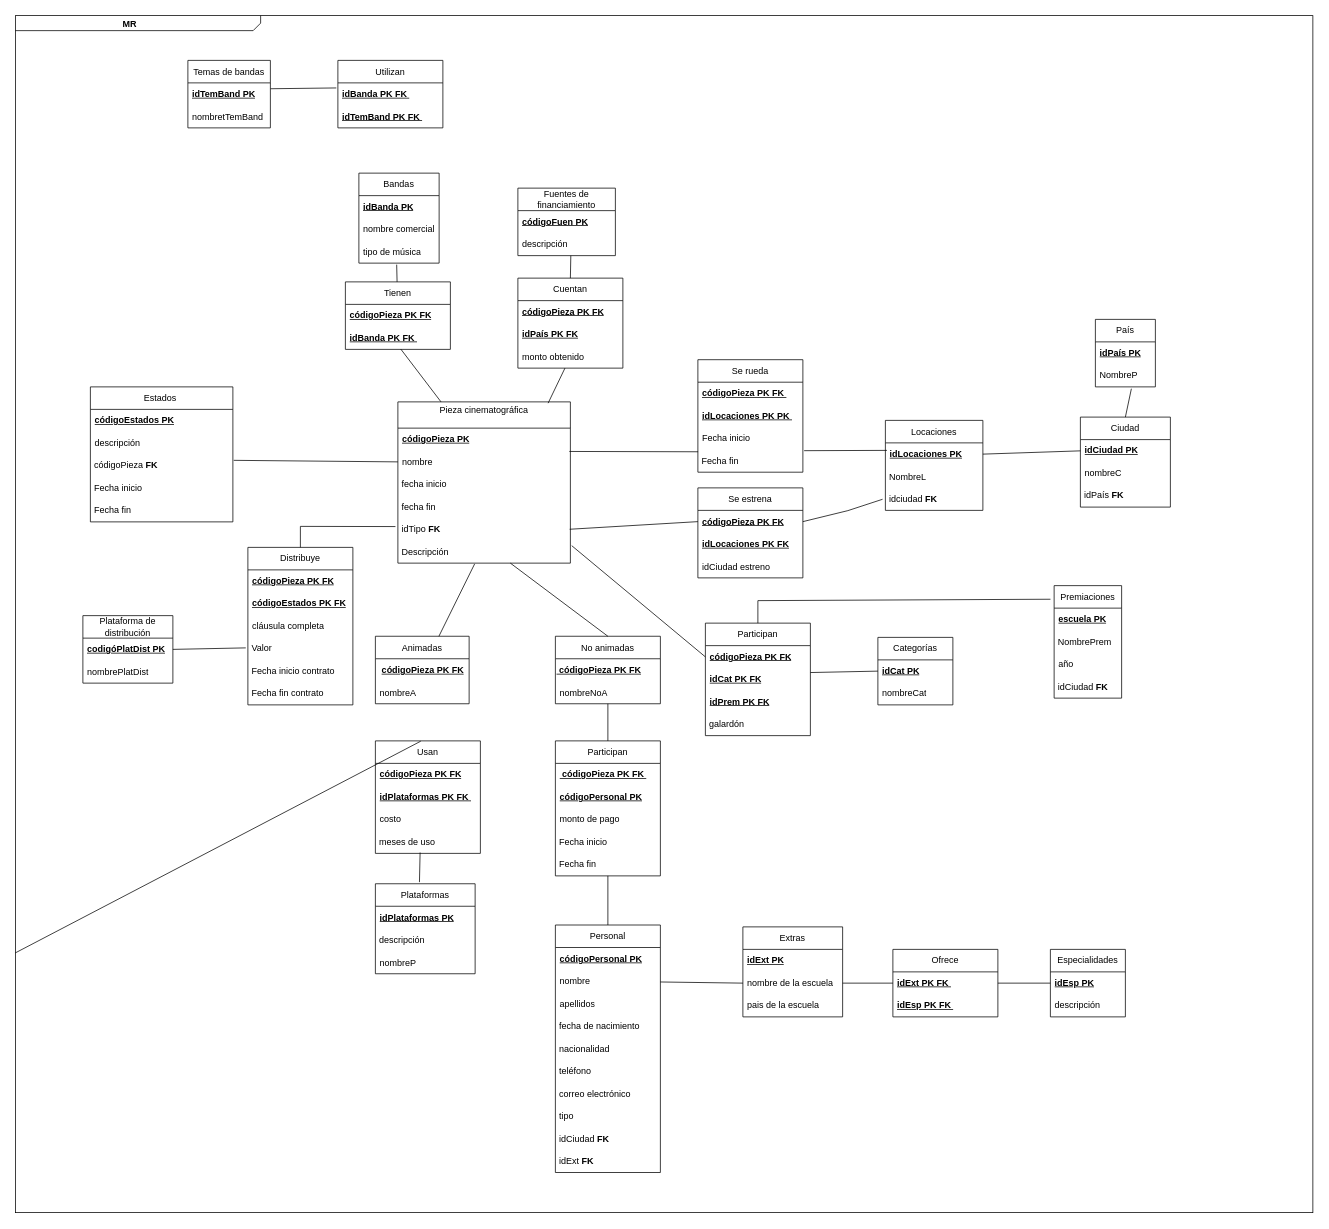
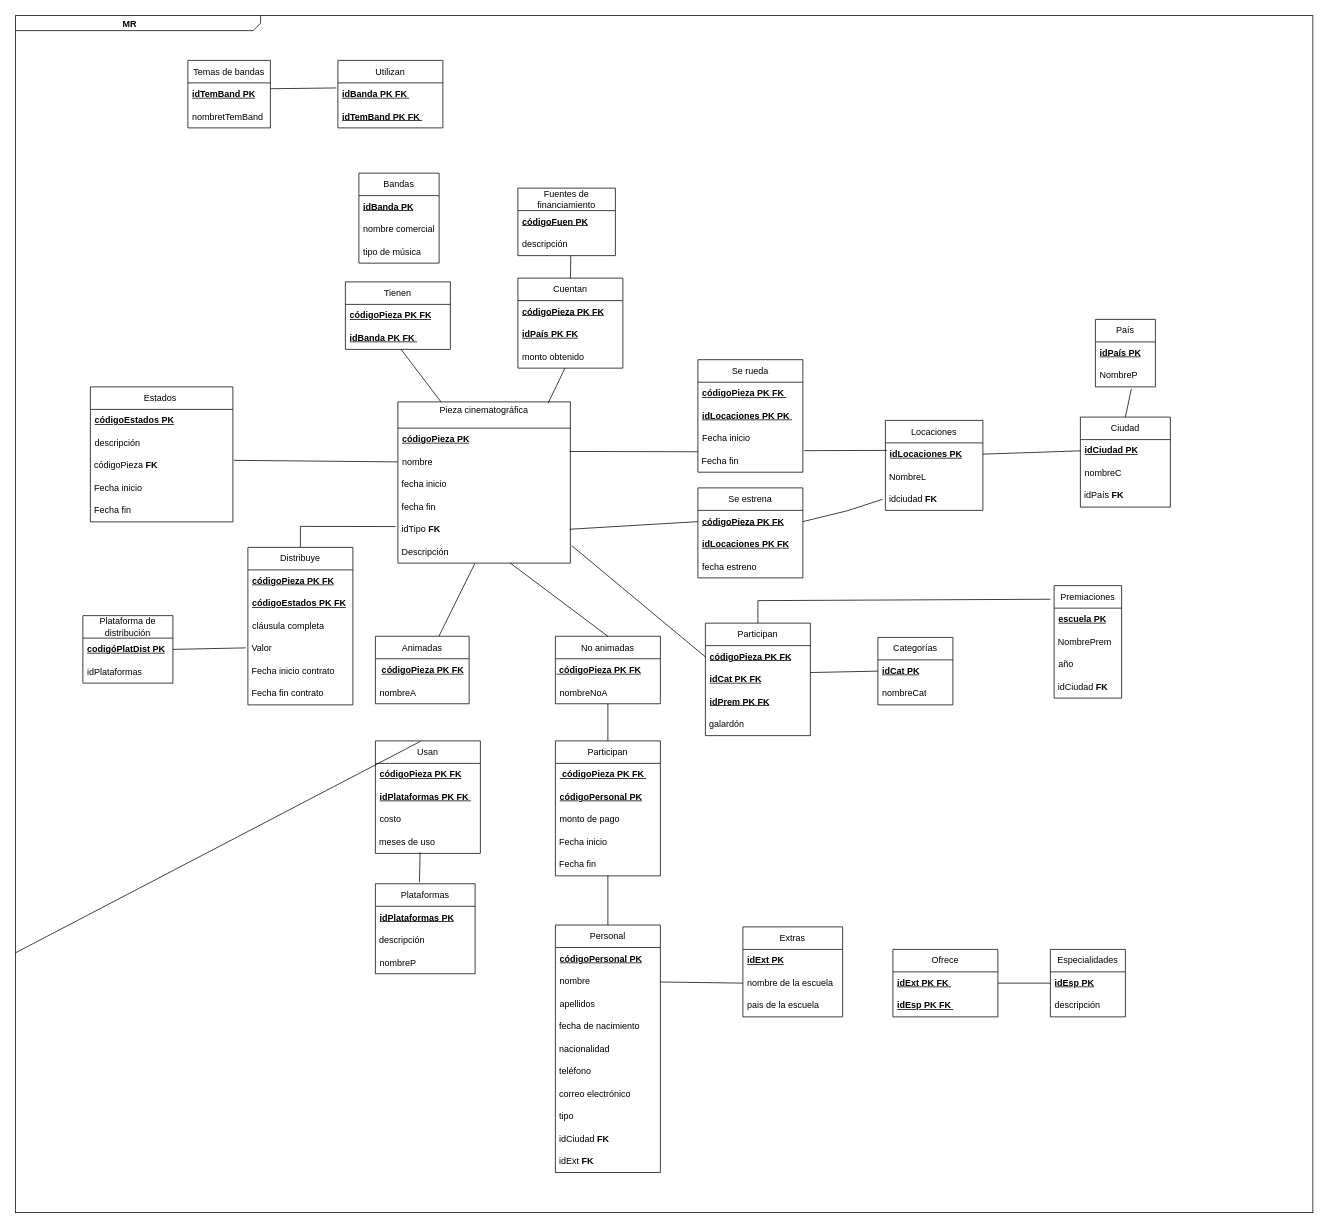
edge "tipo de música" -- "Tienen": removed
node "idCiudad estreno": label "idCiudad estreno" -> "fecha estreno"
node "nombrePlatDist": label "nombrePlatDist" -> "idPlataformas"
edge "nombre de la escuela" -- "idExt PK FK": removed
